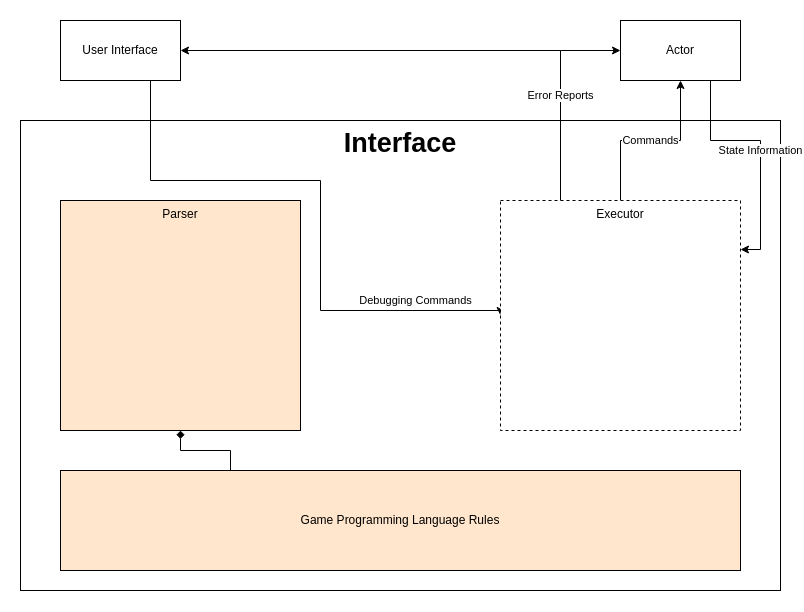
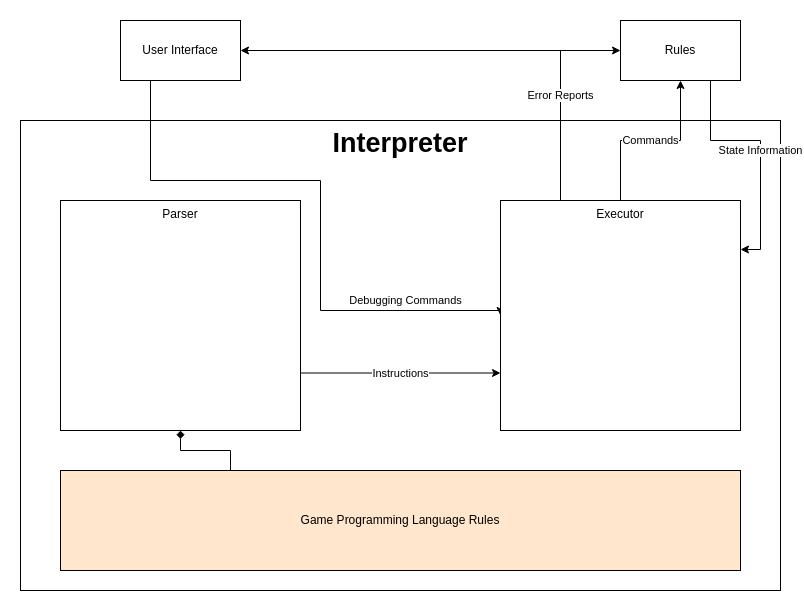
node "User Interface": moved (121, 51) -> (181, 51)
node "Actor": label "Actor" -> "Rules"
node "Interface": label "Interface" -> "Interpreter"
node "Parser": fillcolor #ffe6cc -> #ffffff
node "Executor": style dashed -> solid
edge "Parser" -> "Executor": added, label "Instructions"
